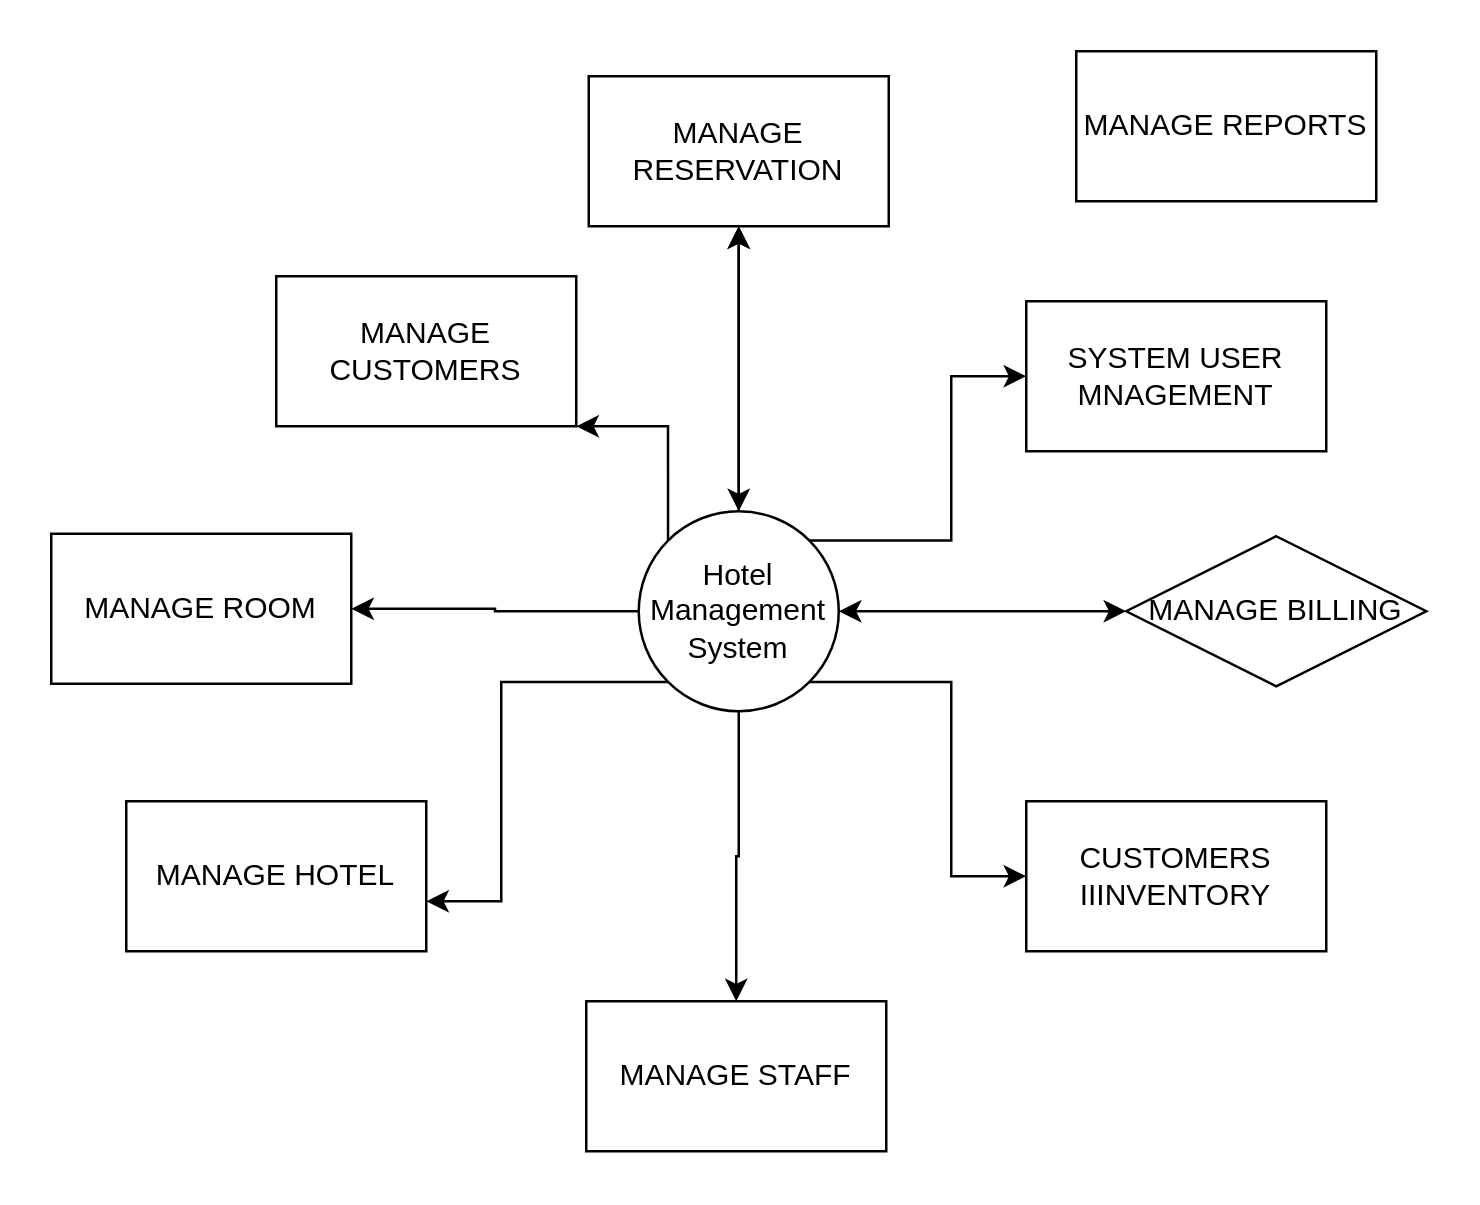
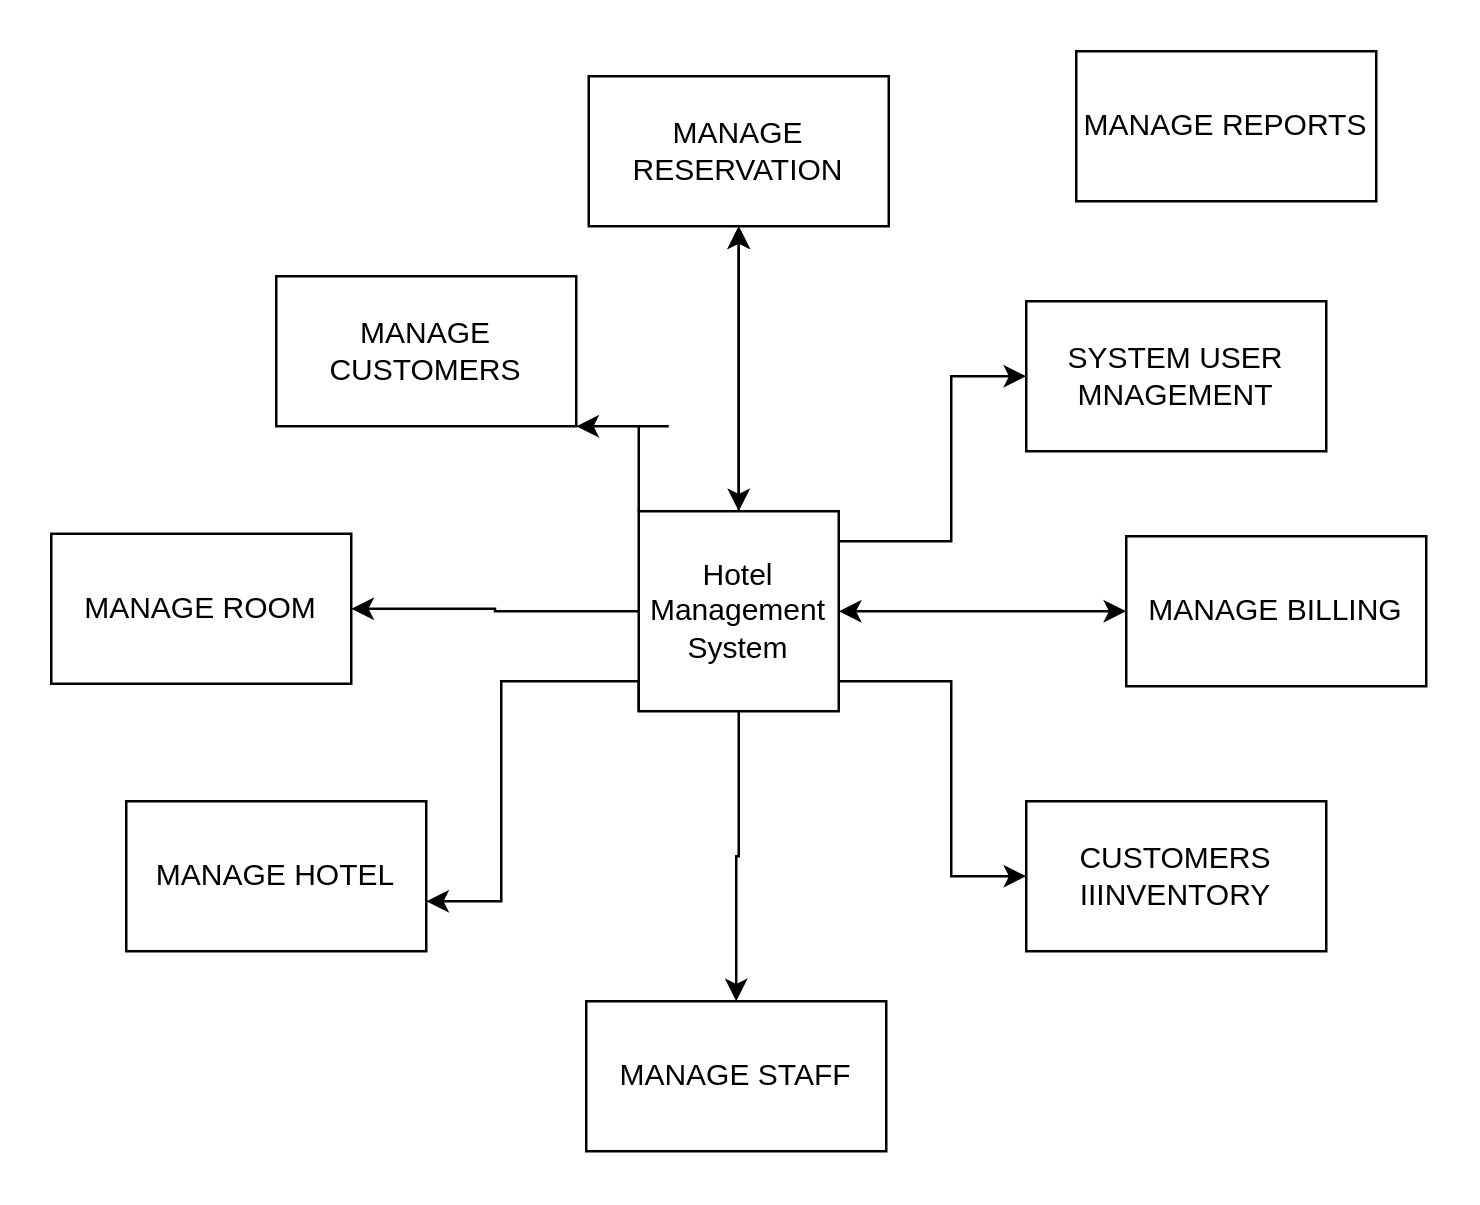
node "Hotel Management System": shape ellipse -> rectangle
node "MANAGE BILLING": shape diamond -> rectangle
